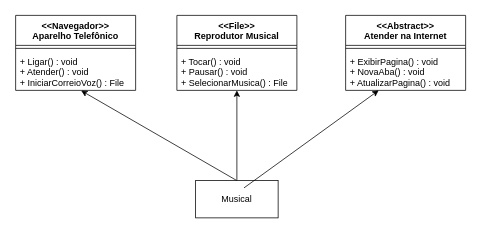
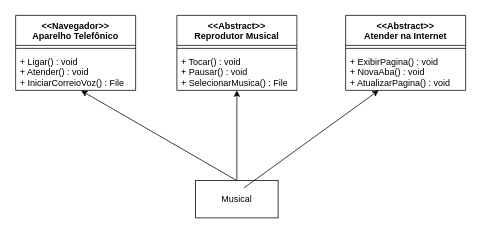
node "<<File>> Reprodutor Musical": label "<<File>> Reprodutor Musical" -> "<<Abstract>> Reprodutor Musical"
